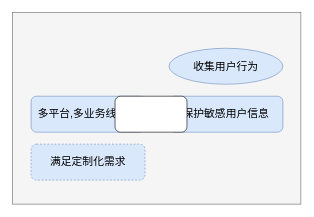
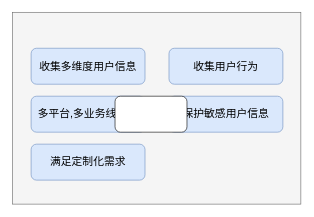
node "收集多维度用户信息": added
node "收集用户行为": shape ellipse -> rounded rectangle
node "满足定制化需求": style dashed -> solid
